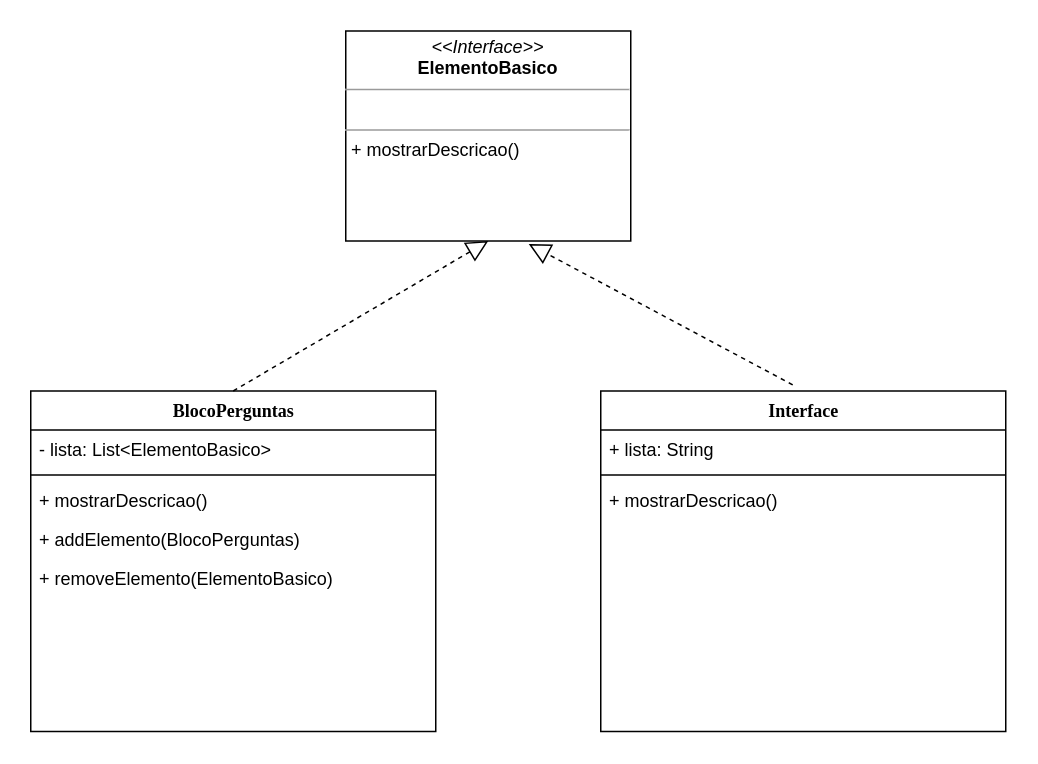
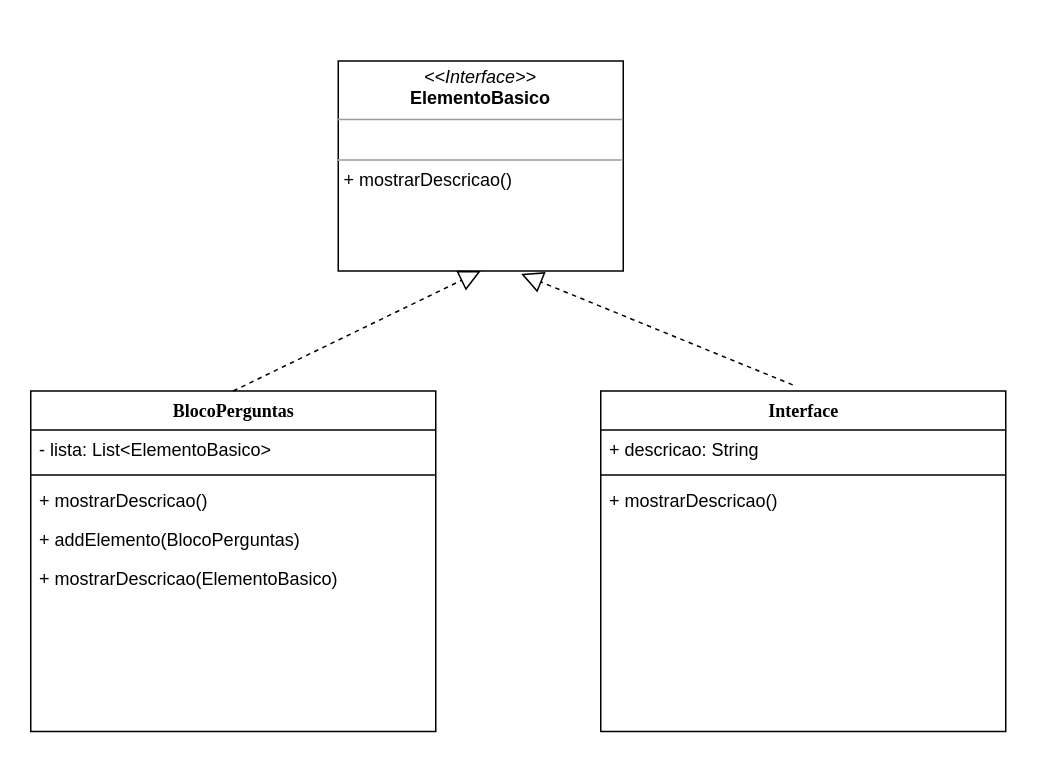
node "<<Interface>> ElementoBasico + mostrarDescricao()": moved (488, 136) -> (481, 166)
node "+ lista: String": label "+ lista: String" -> "+ descricao: String"
node "+ removeElemento(ElementoBasico)": label "+ removeElemento(ElementoBasico)" -> "+ mostrarDescricao(ElementoBasico)"
